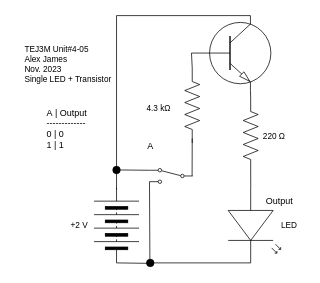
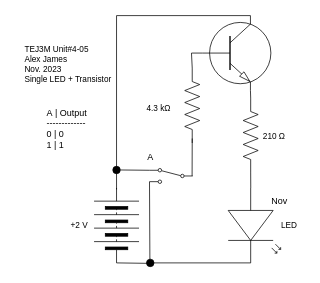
node "220 Ω": label "220 Ω" -> "210 Ω"
node "A": moved (150, 146) -> (150, 157)
node "Output": label "Output" -> "Nov"
